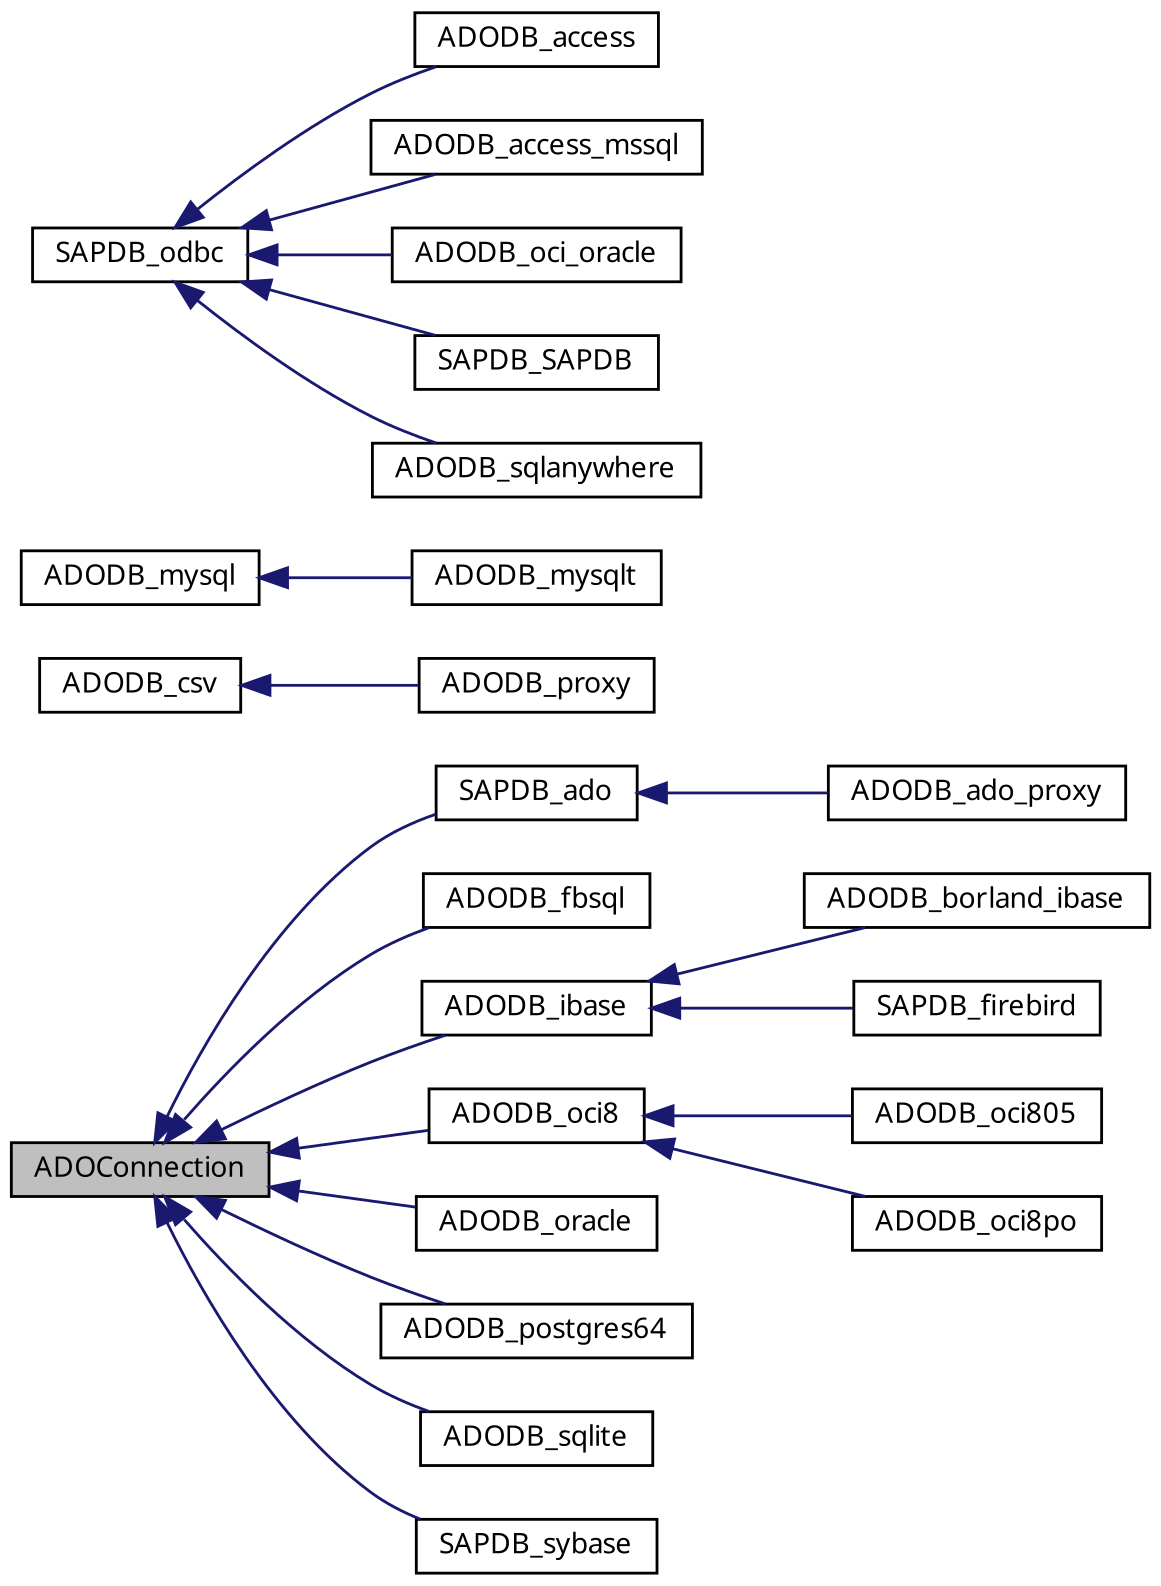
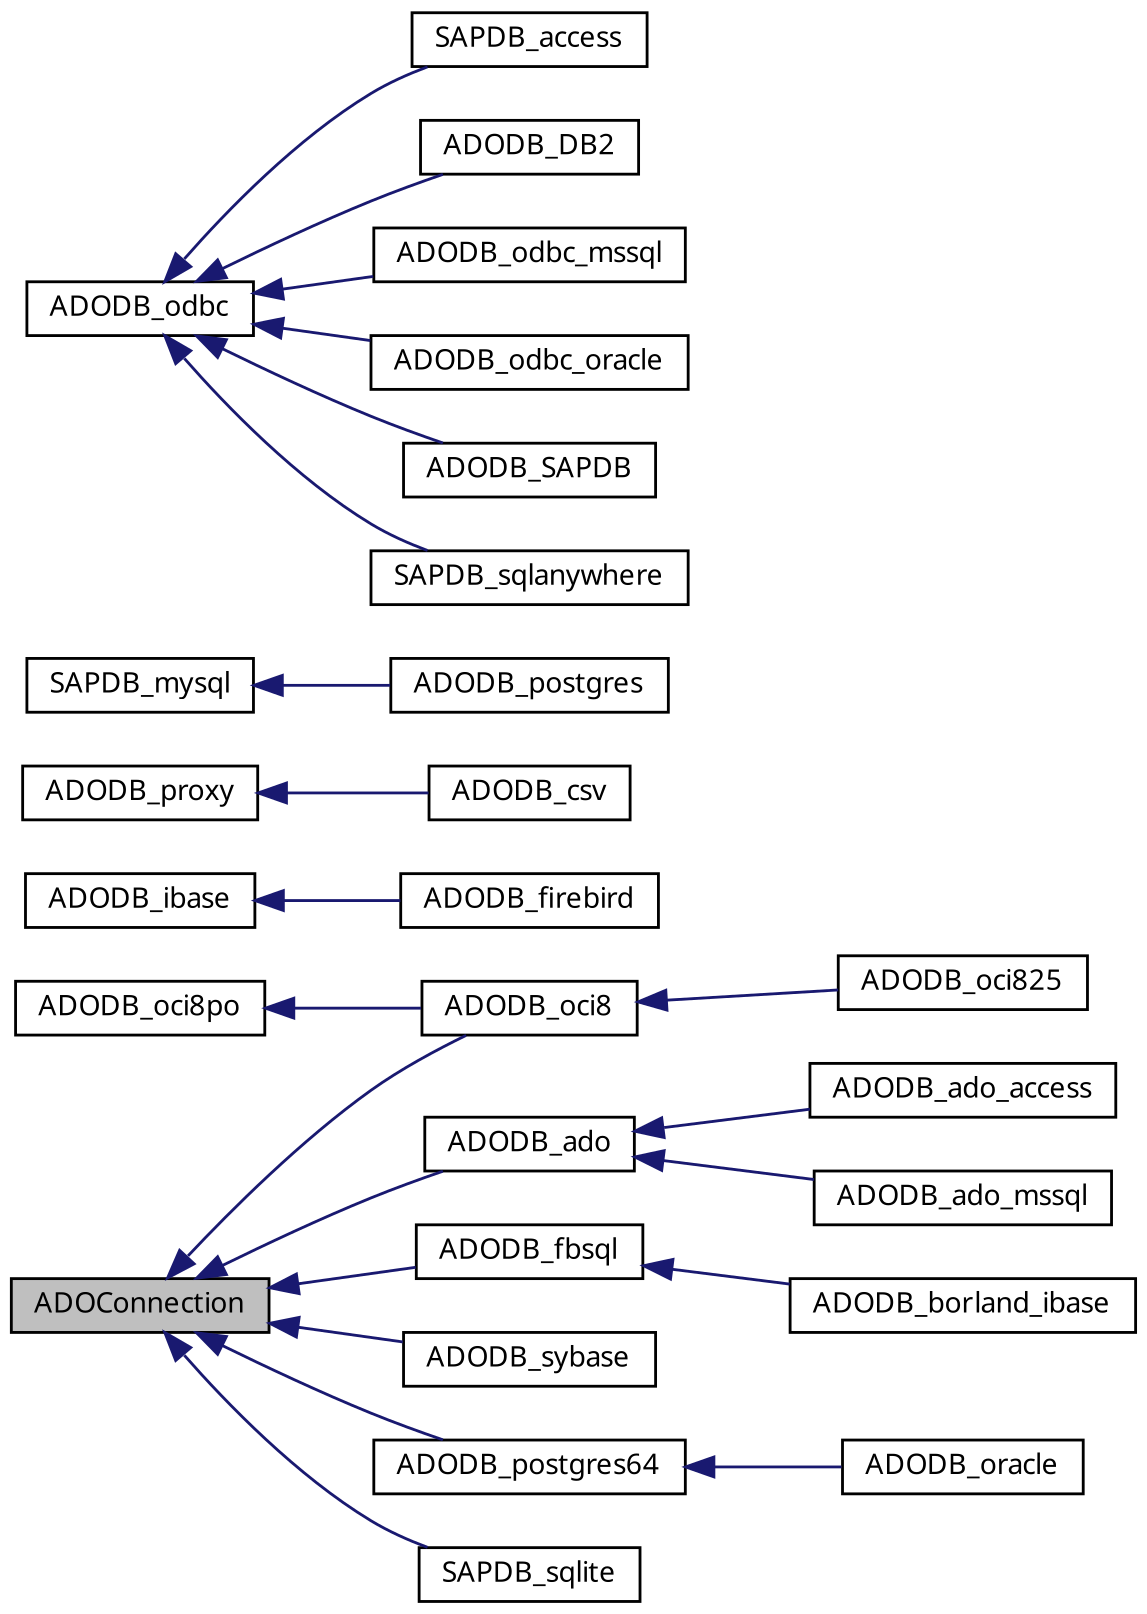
node "ADODB_access": label "ADODB_access" -> "SAPDB_access"
node "ADODB_DB2": added
node "ADODB_access_mssql": label "ADODB_access_mssql" -> "ADODB_odbc_mssql"
node "SAPDB_odbc": label "SAPDB_odbc" -> "ADODB_odbc"
node "ADODB_oci_oracle": label "ADODB_oci_oracle" -> "ADODB_odbc_oracle"
node "SAPDB_SAPDB": label "SAPDB_SAPDB" -> "ADODB_SAPDB"
node "ADODB_sqlanywhere": label "ADODB_sqlanywhere" -> "SAPDB_sqlanywhere"
node "ADODB_mysql": label "ADODB_mysql" -> "SAPDB_mysql"
node "ADODB_mysqlt": label "ADODB_mysqlt" -> "ADODB_postgres"
edge "ADODB_proxy" -> "ADODB_csv": reversed
node "SAPDB_ado": label "SAPDB_ado" -> "ADODB_ado"
node "ADODB_ado_proxy": label "ADODB_ado_proxy" -> "ADODB_ado_mssql"
edge "ADODB_borland_ibase" -> "ADODB_ibase": now "ADODB_borland_ibase" -> "ADODB_fbsql"
node "SAPDB_firebird": label "SAPDB_firebird" -> "ADODB_firebird"
edge "ADODB_ibase" -> "ADOConnection": removed
node "ADODB_ado_access": added
node "ADODB_oci805": label "ADODB_oci805" -> "ADODB_oci825"
edge "ADODB_oci8po" -> "ADODB_oci8": reversed
edge "ADODB_oracle" -> "ADOConnection": now "ADODB_oracle" -> "ADODB_postgres64"
node "ADODB_sqlite": label "ADODB_sqlite" -> "SAPDB_sqlite"
node "SAPDB_sybase": label "SAPDB_sybase" -> "ADODB_sybase"
